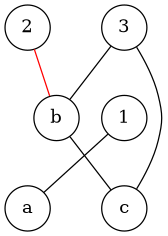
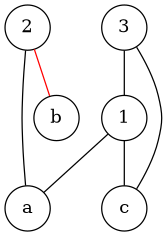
edge "3" -- "b": now "3" -- "1"
edge "2" -- "a": added
edge "b" -- "c": now "1" -- "c"
